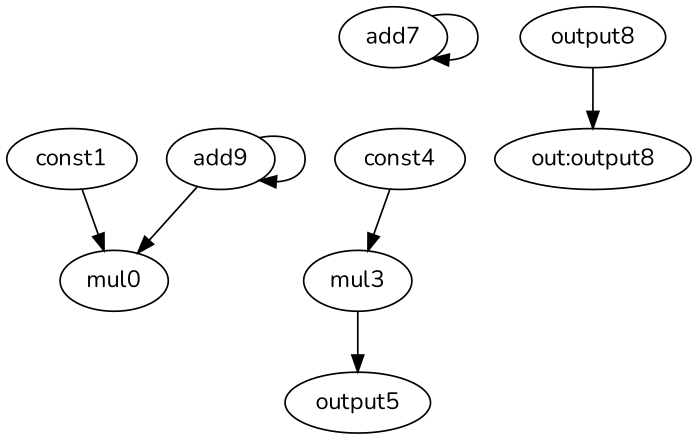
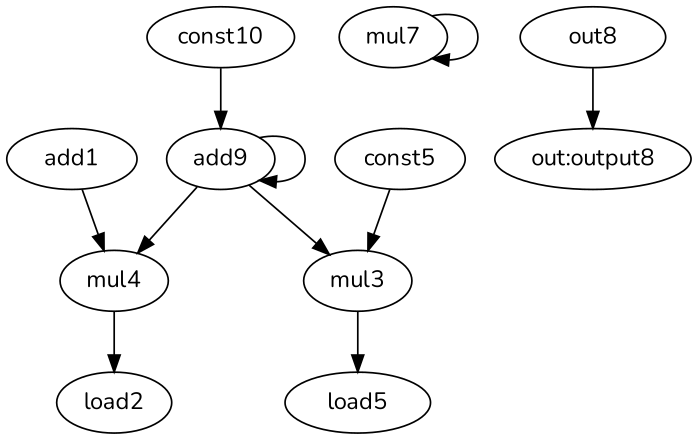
node "const10": added
node "add7": label "add7" -> "mul7"
node "output8": label "output8" -> "out8"
node "const1": label "const1" -> "add1"
node "const4": label "const4" -> "const5"
edge "add9" -> "mul3": added
node "mul0": label "mul0" -> "mul4"
node "load2": added
node "output5": label "output5" -> "load5"
